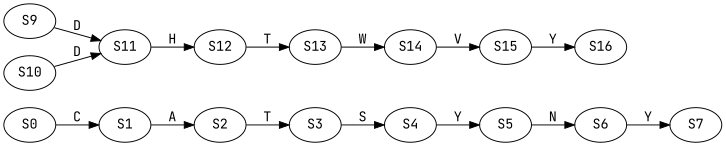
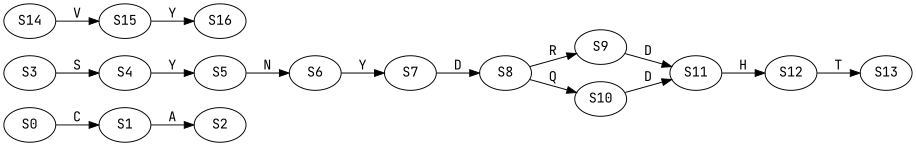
edge "S13" -> "S14": removed, label "W"
node "S8": added
edge "S2" -> "S3": removed, label "T"
